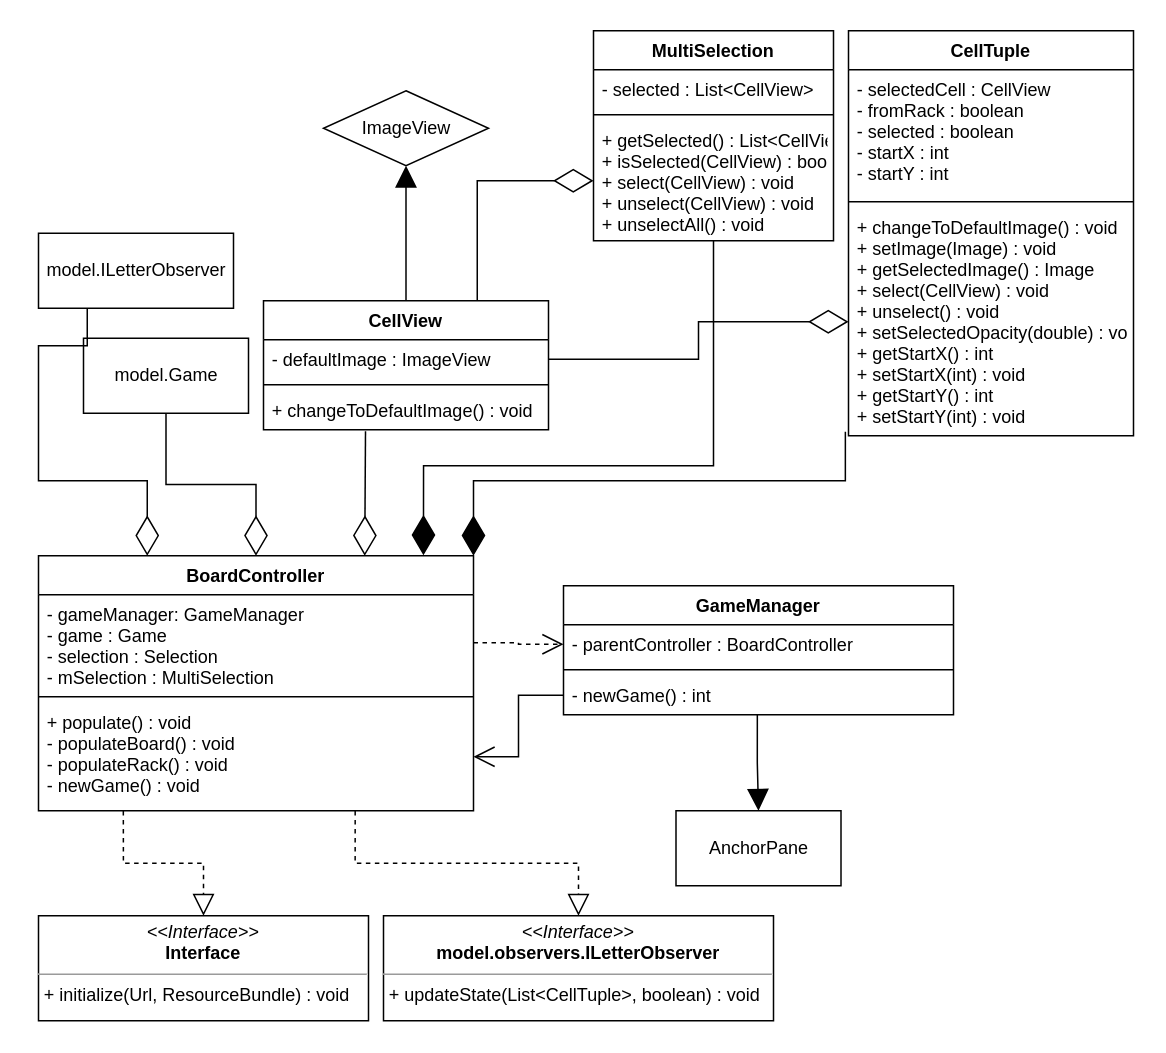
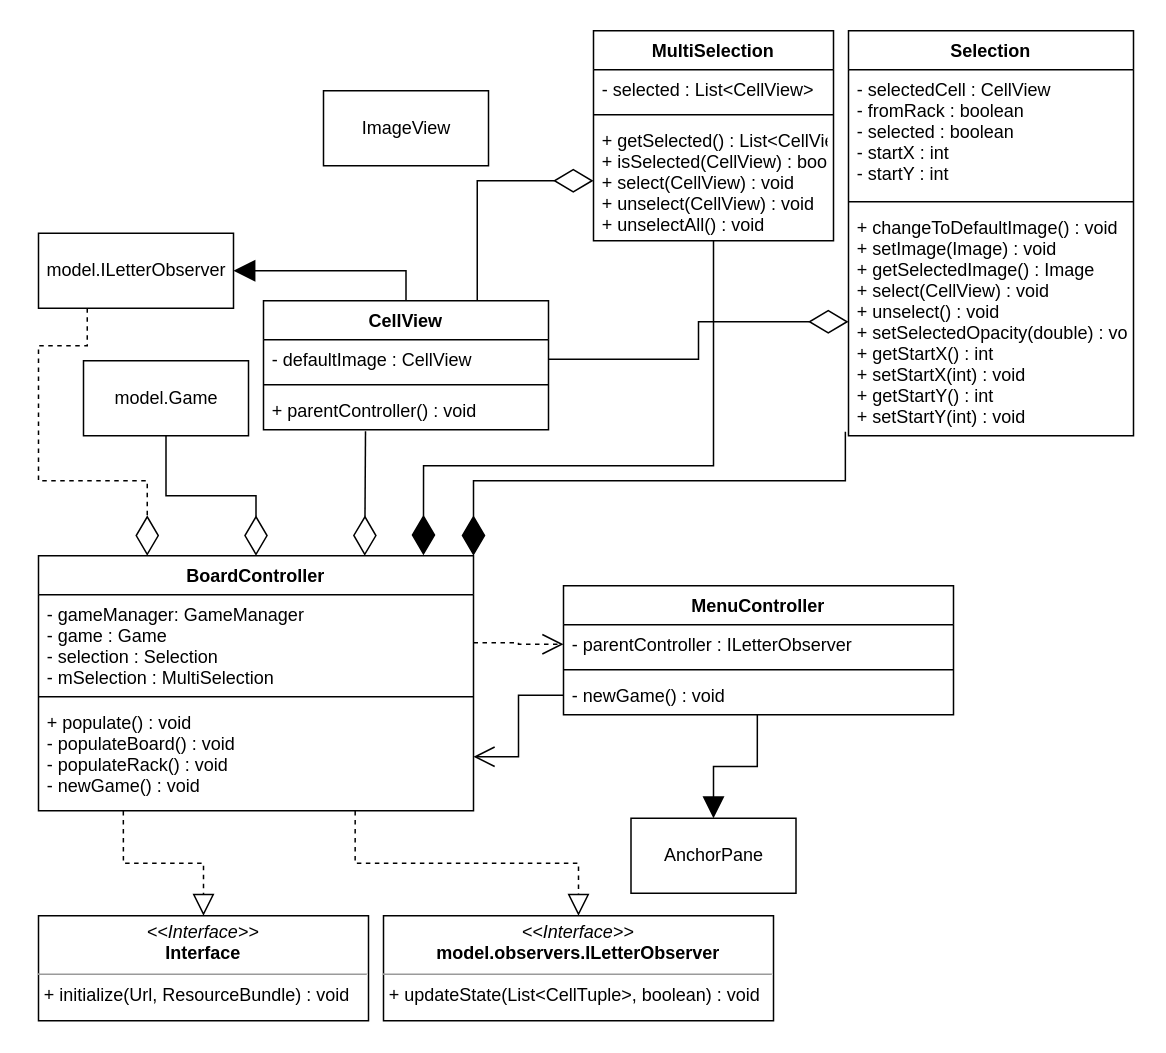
node "CellTuple": label "CellTuple" -> "Selection"
node "ImageView": shape diamond -> rectangle
edge "CellView" -> "ImageView": now "CellView" -> "model.ILetterObserver"
node "- defaultImage : ImageView": label "- defaultImage : ImageView" -> "- defaultImage : CellView"
node "model.Game": moved (166, 376) -> (166, 398)
node "+ changeToDefaultImage() : void": label "+ changeToDefaultImage() : void" -> "+ parentController() : void"
edge "model.ILetterObserver" -> "BoardController": style solid -> dashed
node "GameManager": label "GameManager" -> "MenuController"
node "- parentController : BoardController": label "- parentController : BoardController" -> "- parentController : ILetterObserver"
node "- newGame() : int": label "- newGame() : int" -> "- newGame() : void"
node "AnchorPane": moved (758, 848) -> (713, 856)
